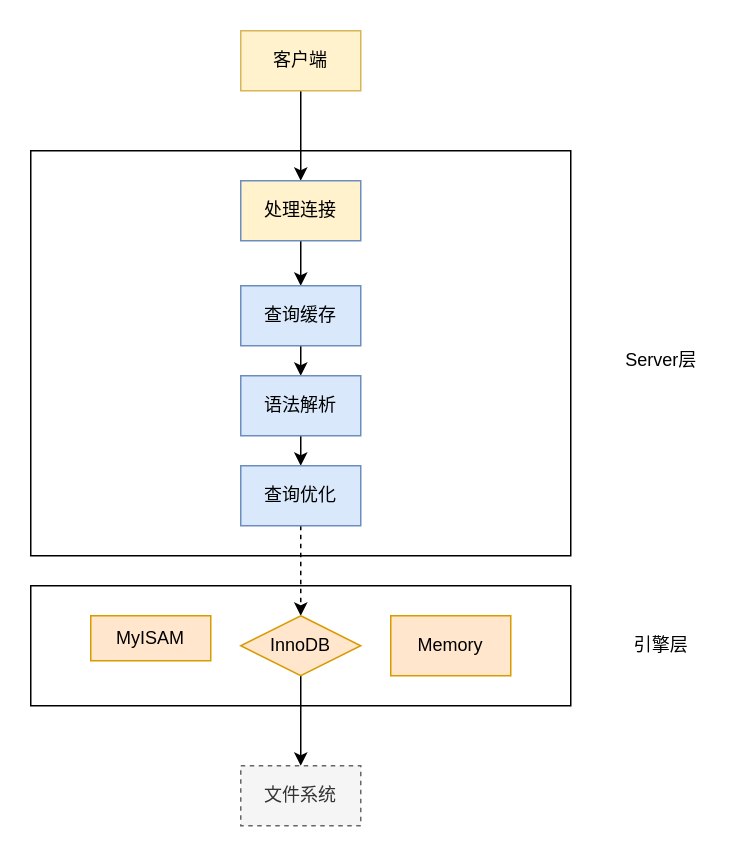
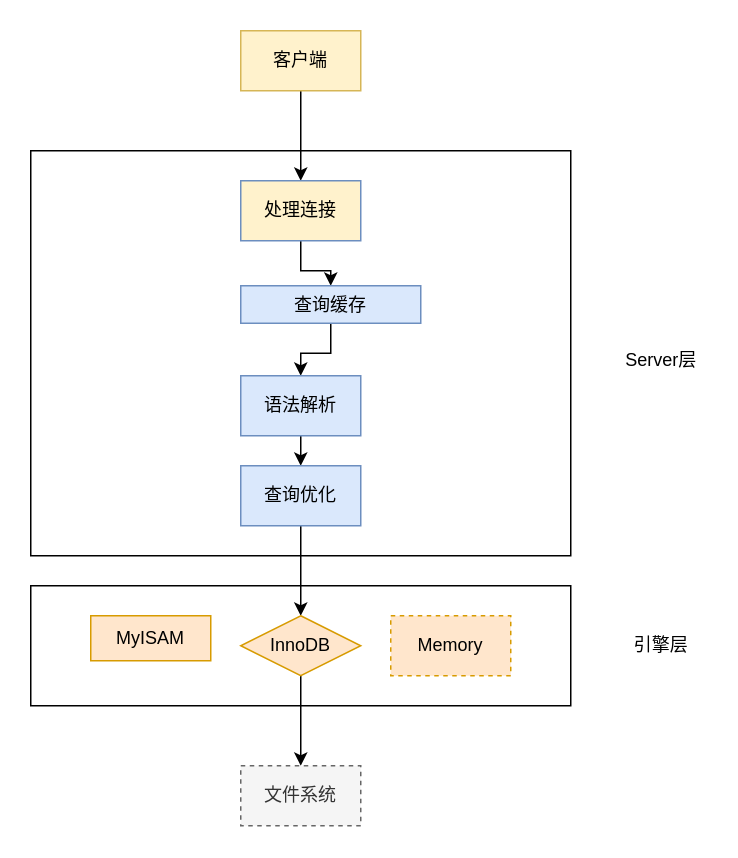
node "查询缓存": size 120x60 -> 180x38
edge "查询优化" -> "InnoDB": style dashed -> solid
node "Memory": style solid -> dashed
